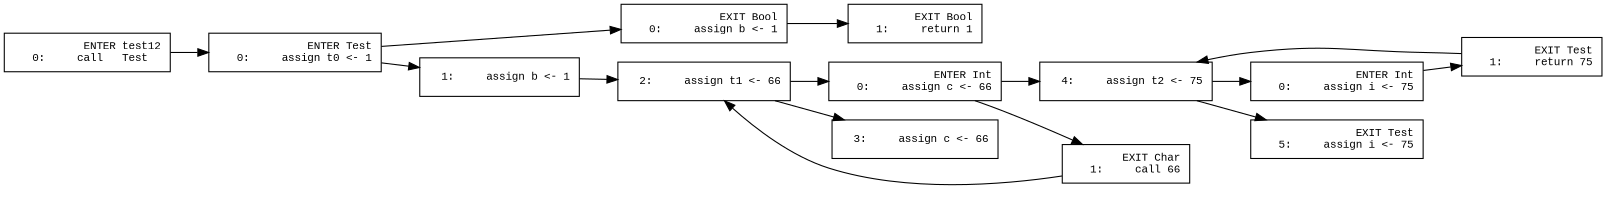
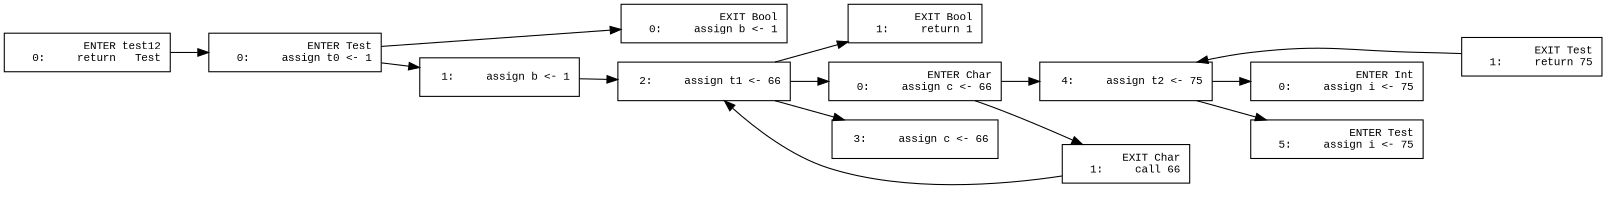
edge "EXIT Bool 0:     assign b <- 1" -> "EXIT Bool 1:     return 1": now "2:     assign t1 <- 66" -> "EXIT Bool 1:     return 1"
node "ENTER test12 0:     call   Test": label "ENTER test12 0:     call   Test" -> "ENTER test12 0:     return   Test"
edge "ENTER Int 0:     assign i <- 75" -> "EXIT Test 1:     return 75": removed
node "ENTER Int 0:     assign c <- 66": label "ENTER Int 0:     assign c <- 66" -> "ENTER Char 0:     assign c <- 66"
node "EXIT Test 5:     assign i <- 75": label "EXIT Test 5:     assign i <- 75" -> "ENTER Test 5:     assign i <- 75"
